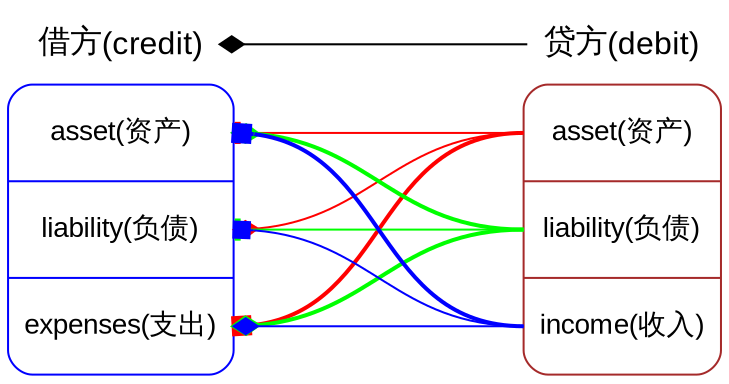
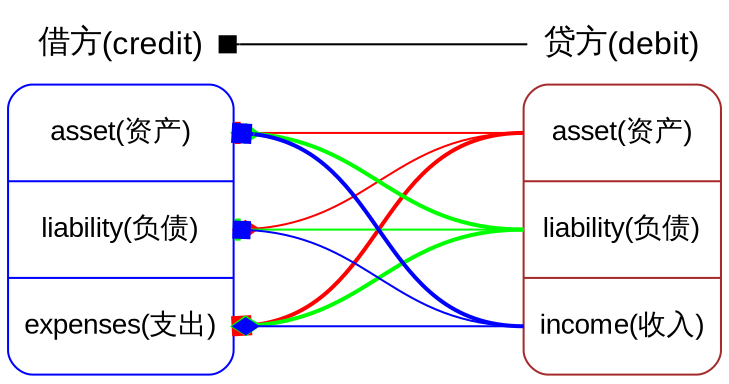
edge "贷方(debit)" -> "借方(credit)": arrowhead diamond -> box
